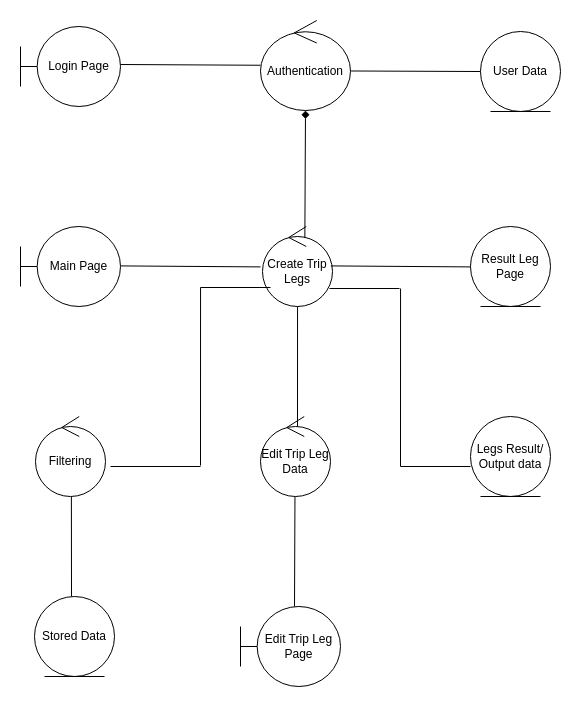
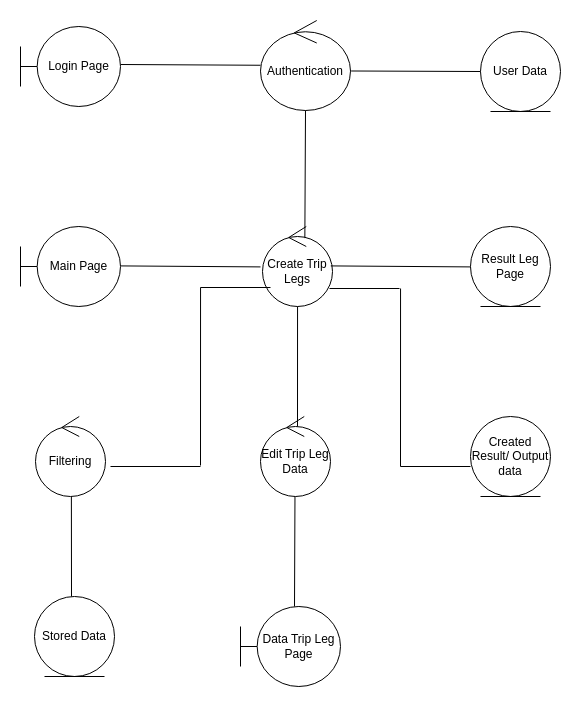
edge "Create Trip Legs" -> "Authentication": arrowhead diamond -> none
node "Legs Result/ Output data": label "Legs Result/ Output data" -> "Created Result/ Output data"
node "Edit Trip Leg Page": label "Edit Trip Leg Page" -> "Data Trip Leg Page"
